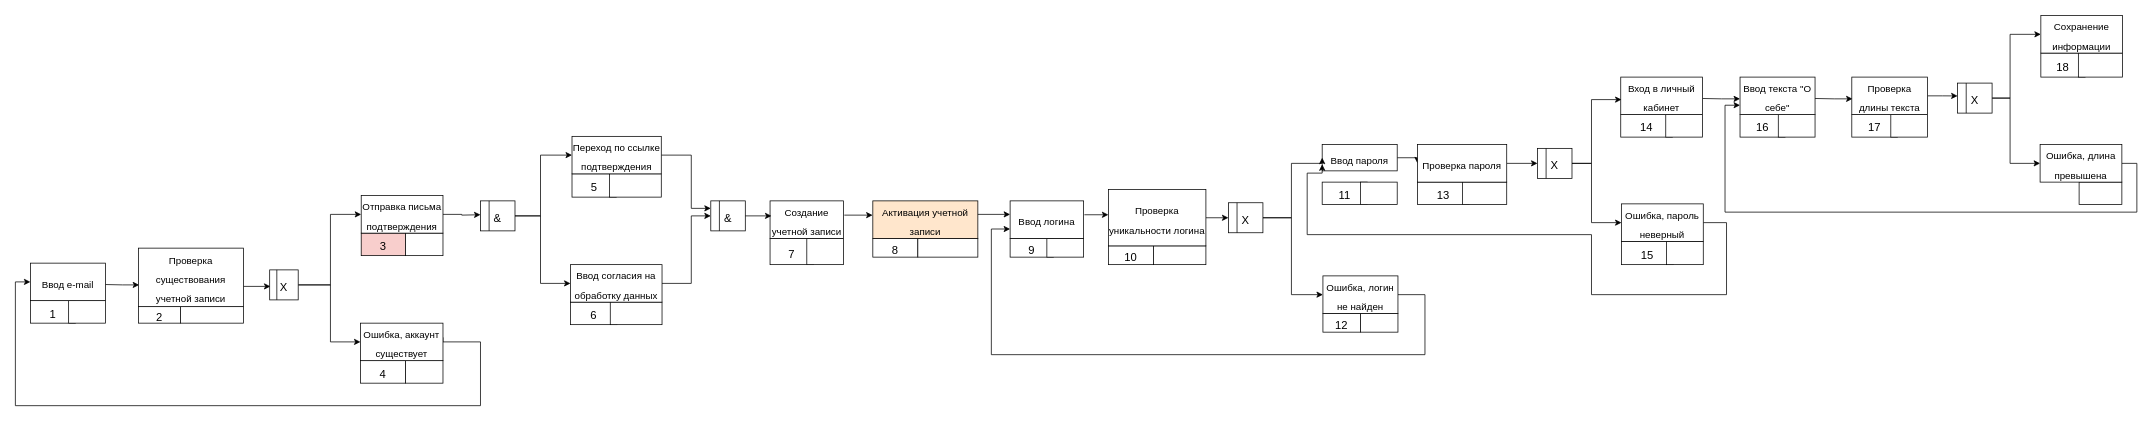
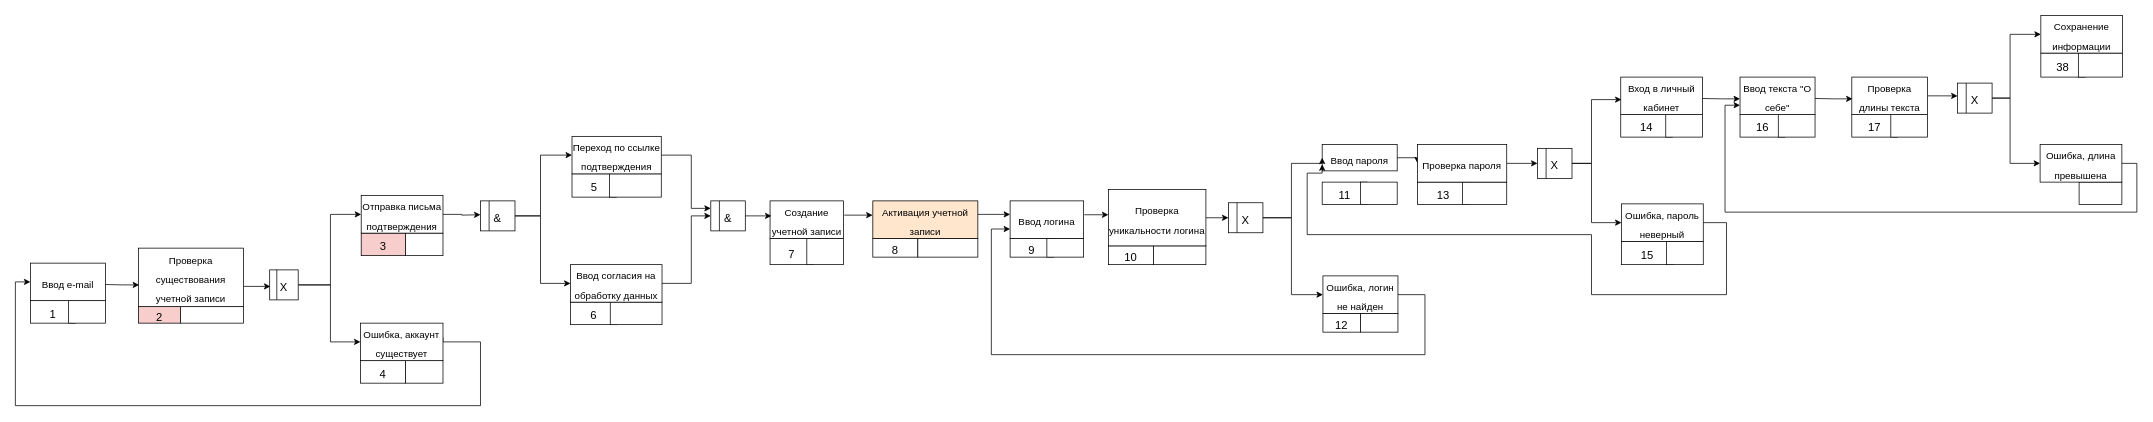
node "18": label "18" -> "38"
node "2": fillcolor #ffffff -> #f8cecc
